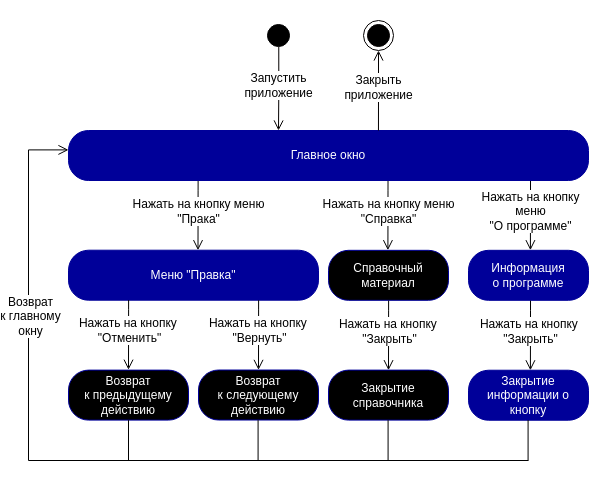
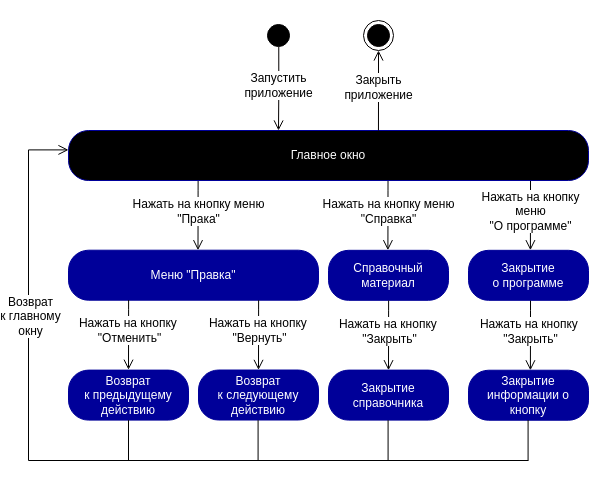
node "Главное окно": fillcolor #000099 -> #000000
node "Справочный материал": fillcolor #000000 -> #000099
node "Информация о программе": label "Информация о программе" -> "Закрытие о программе"
node "Возврат к предыдущему действию": fillcolor #000000 -> #000099
node "Возврат к следующему действию": fillcolor #000000 -> #000099
node "Закрытие справочника": fillcolor #000000 -> #000099
